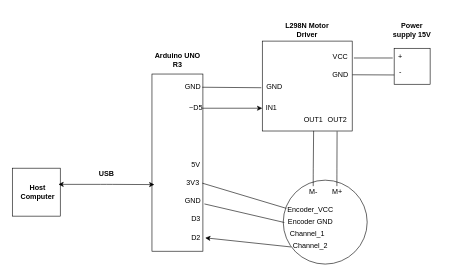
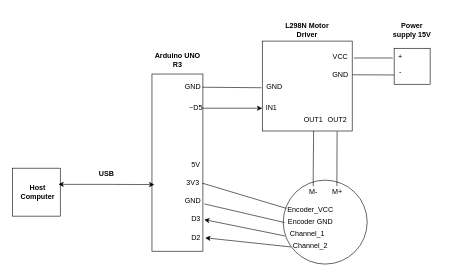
edge "Channel_1" -> "D3": added
